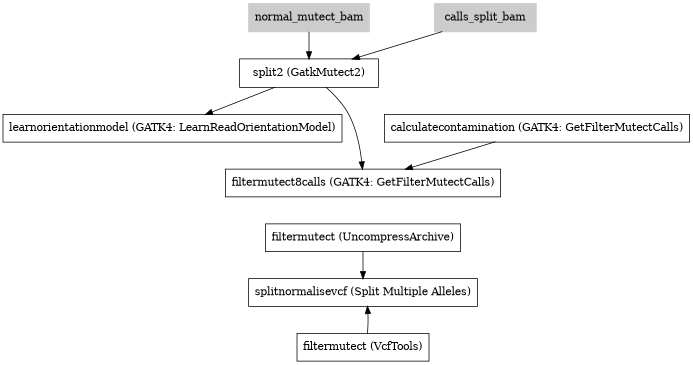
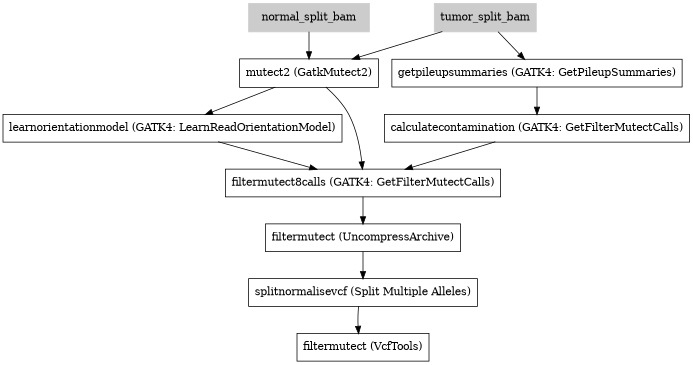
node "normal_mutect_bam": label "normal_mutect_bam" -> "normal_split_bam"
node "calls_split_bam": label "calls_split_bam" -> "tumor_split_bam"
node "split2 (GatkMutect2)": label "split2 (GatkMutect2)" -> "mutect2 (GatkMutect2)"
node "getpileupsummaries (GATK4: GetPileupSummaries)": added
edge "learnorientationmodel (GATK4: LearnReadOrientationModel)" -> "filtermutect8calls (GATK4: GetFilterMutectCalls)": added
edge "filtermutect8calls (GATK4: GetFilterMutectCalls)" -> "filtermutect (UncompressArchive)": added
edge "filtermutect (VcfTools)" -> "splitnormalisevcf (Split Multiple Alleles)": reversed
